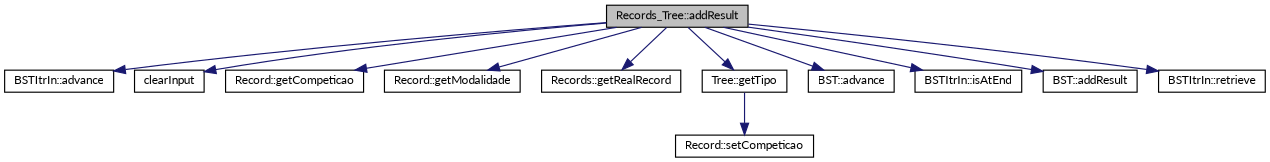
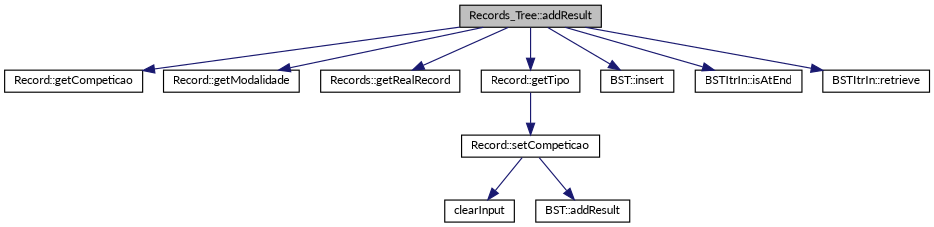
edge "Records_Tree::addResult" -> "clearInput": now "Record::setCompeticao" -> "clearInput"
edge "Records_Tree::addResult" -> "BST::addResult": now "Record::setCompeticao" -> "BST::addResult"
node "BSTItrIn::advance": removed
node "Tree::getTipo": label "Tree::getTipo" -> "Record::getTipo"
node "BST::advance": label "BST::advance" -> "BST::insert"
